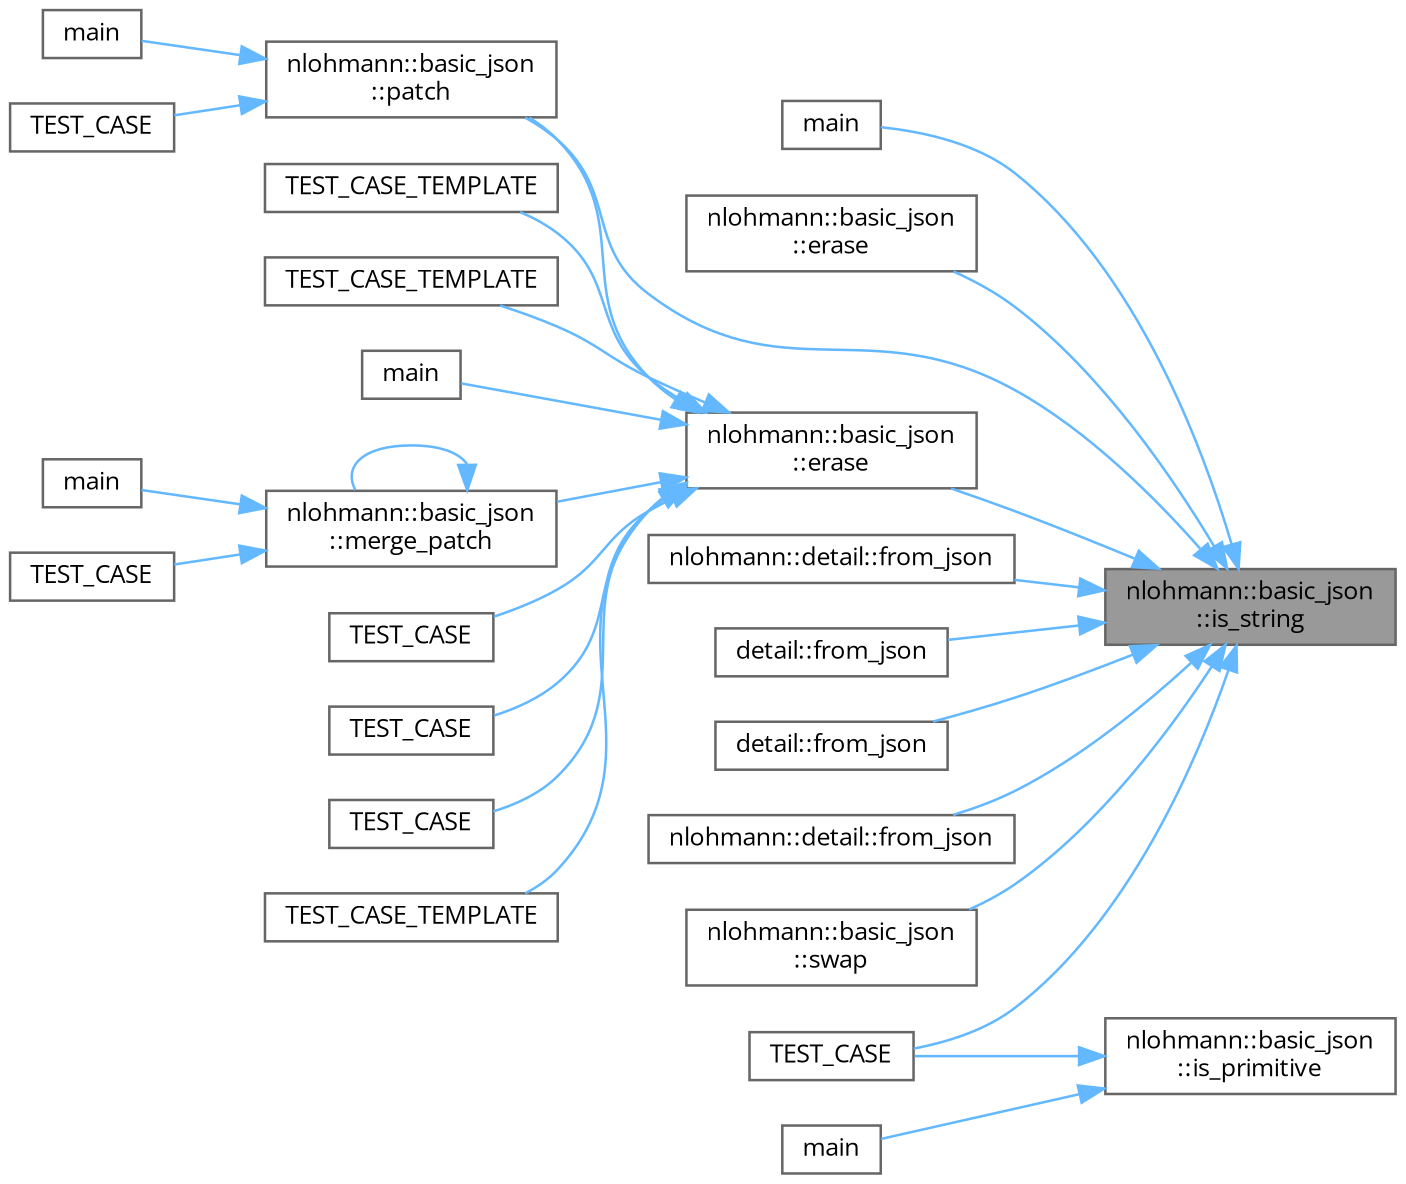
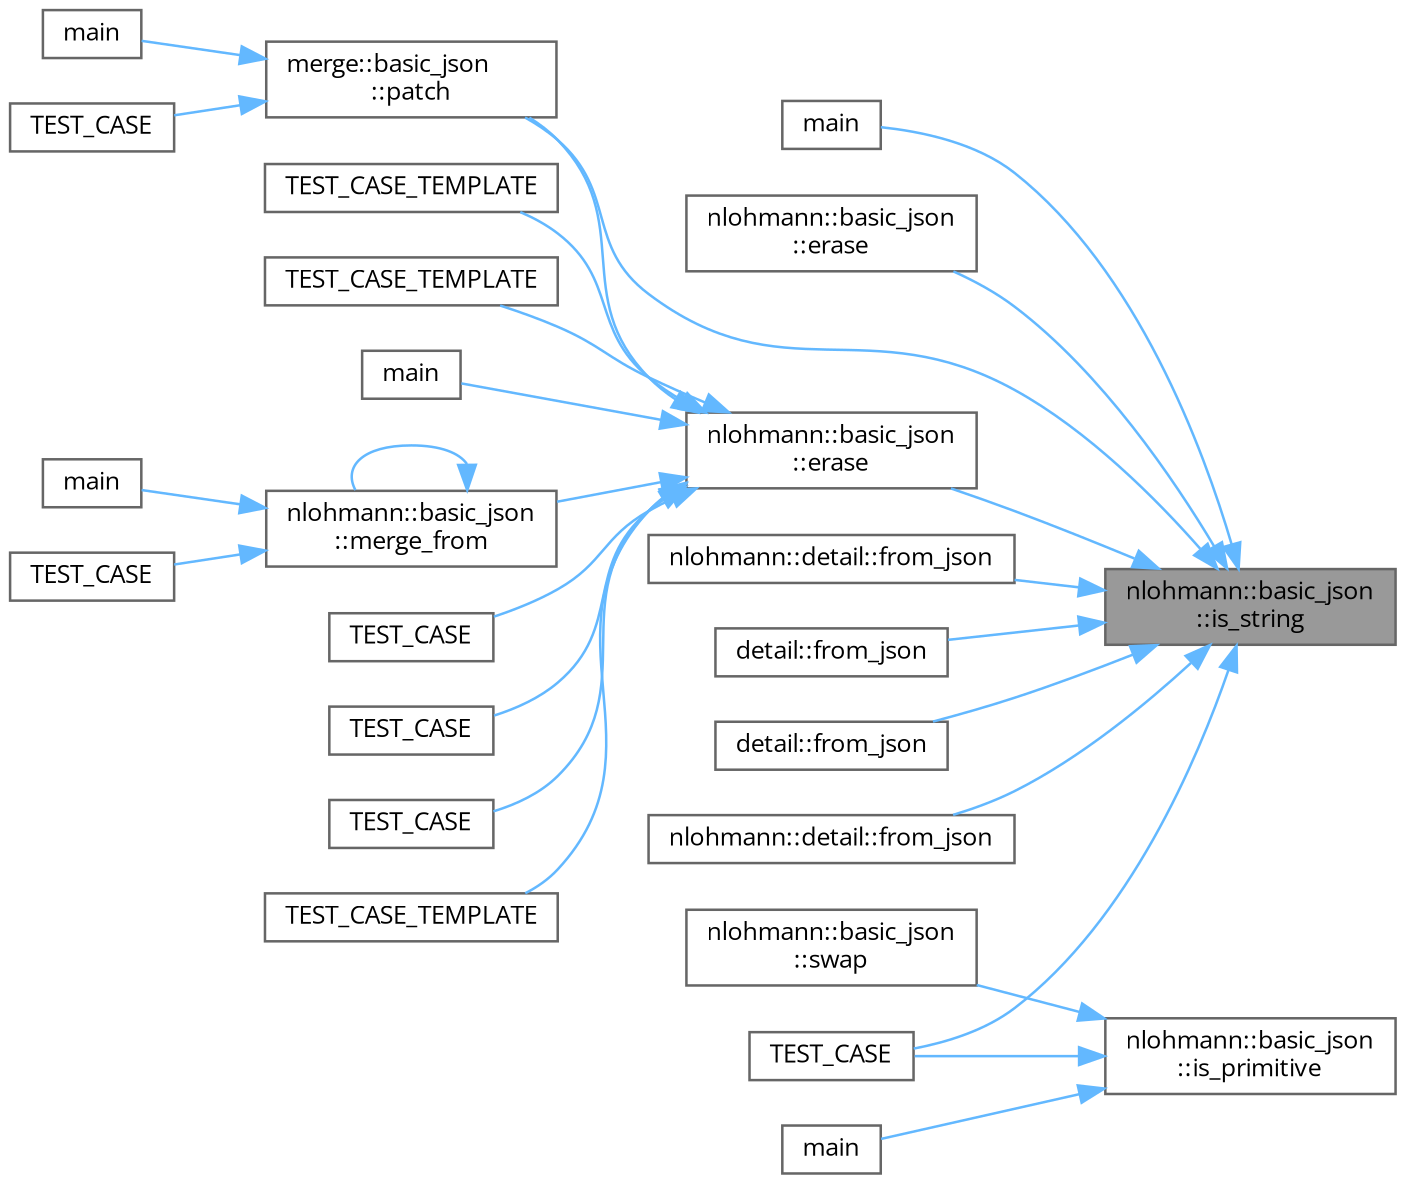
node "nlohmann::basic_json ::patch": label "nlohmann::basic_json ::patch" -> "merge::basic_json ::patch"
node "nlohmann::basic_json ::merge_patch": label "nlohmann::basic_json ::merge_patch" -> "nlohmann::basic_json ::merge_from"
edge "nlohmann::basic_json ::swap" -> "nlohmann::basic_json ::is_string": now "nlohmann::basic_json ::swap" -> "nlohmann::basic_json ::is_primitive"
